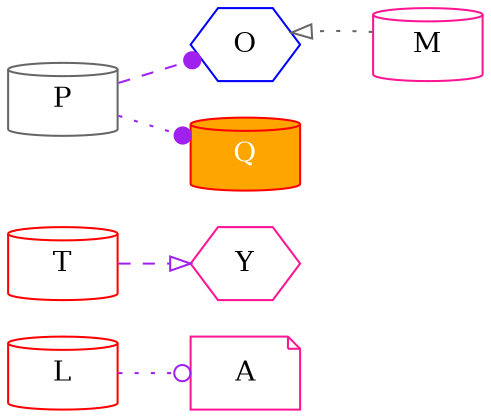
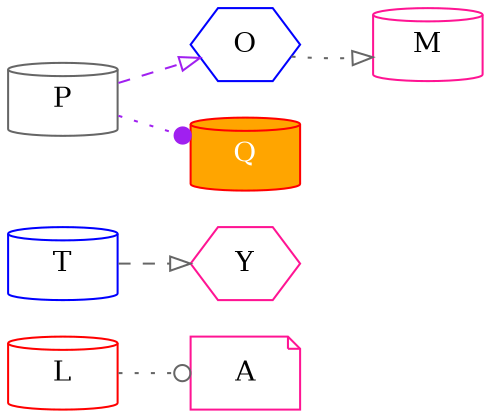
edge "M" -> "O": reversed
edge "P" -> "O": arrowhead dot -> onormal
node "T": color red -> blue
edge "T" -> "Y": color purple -> gray40
edge "L" -> "A": color purple -> gray40
